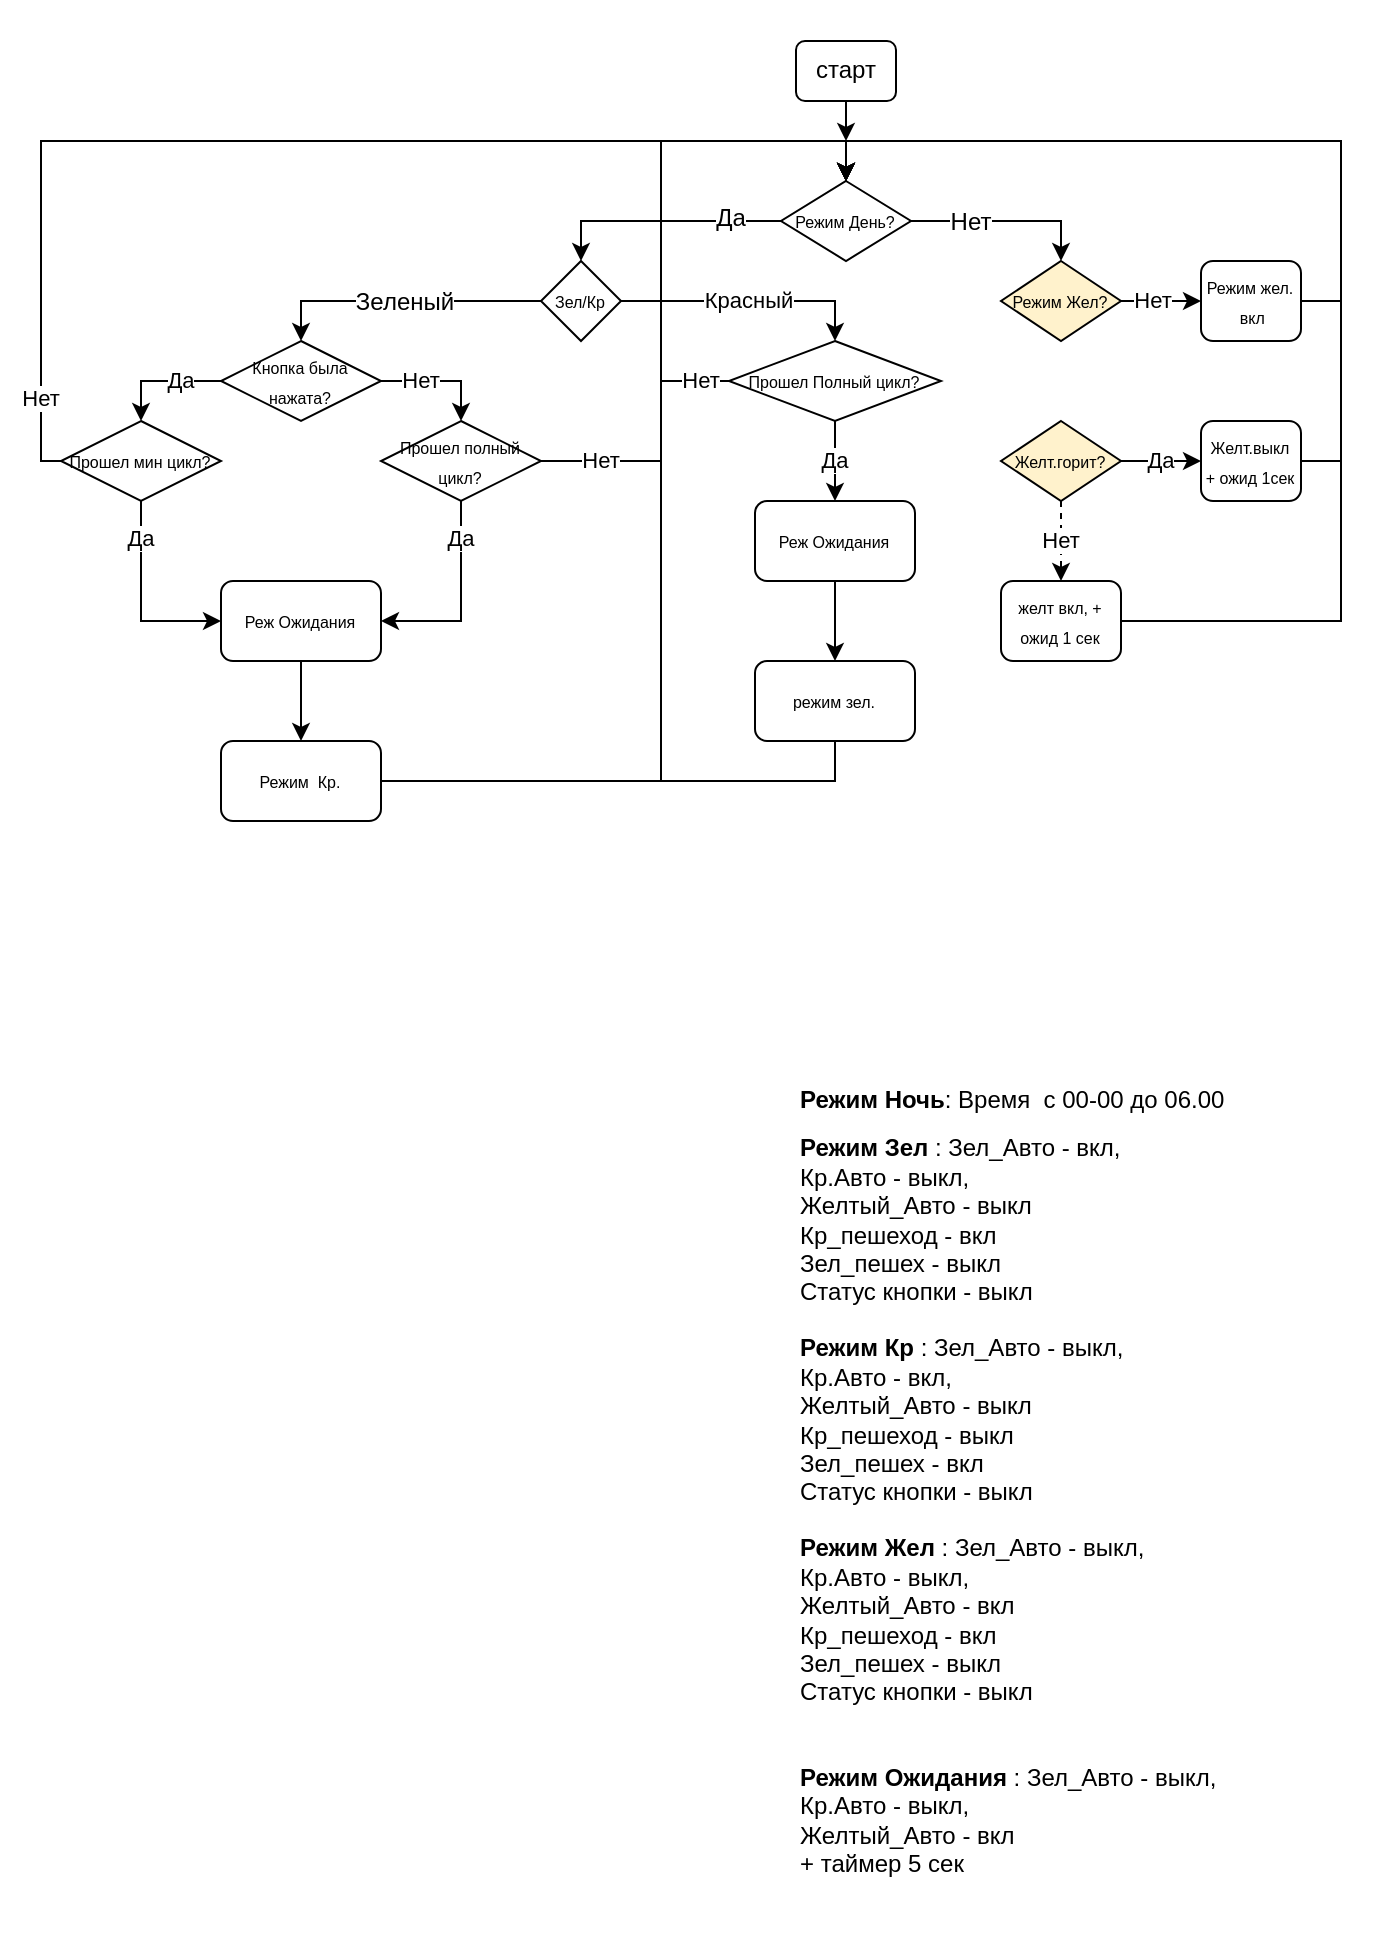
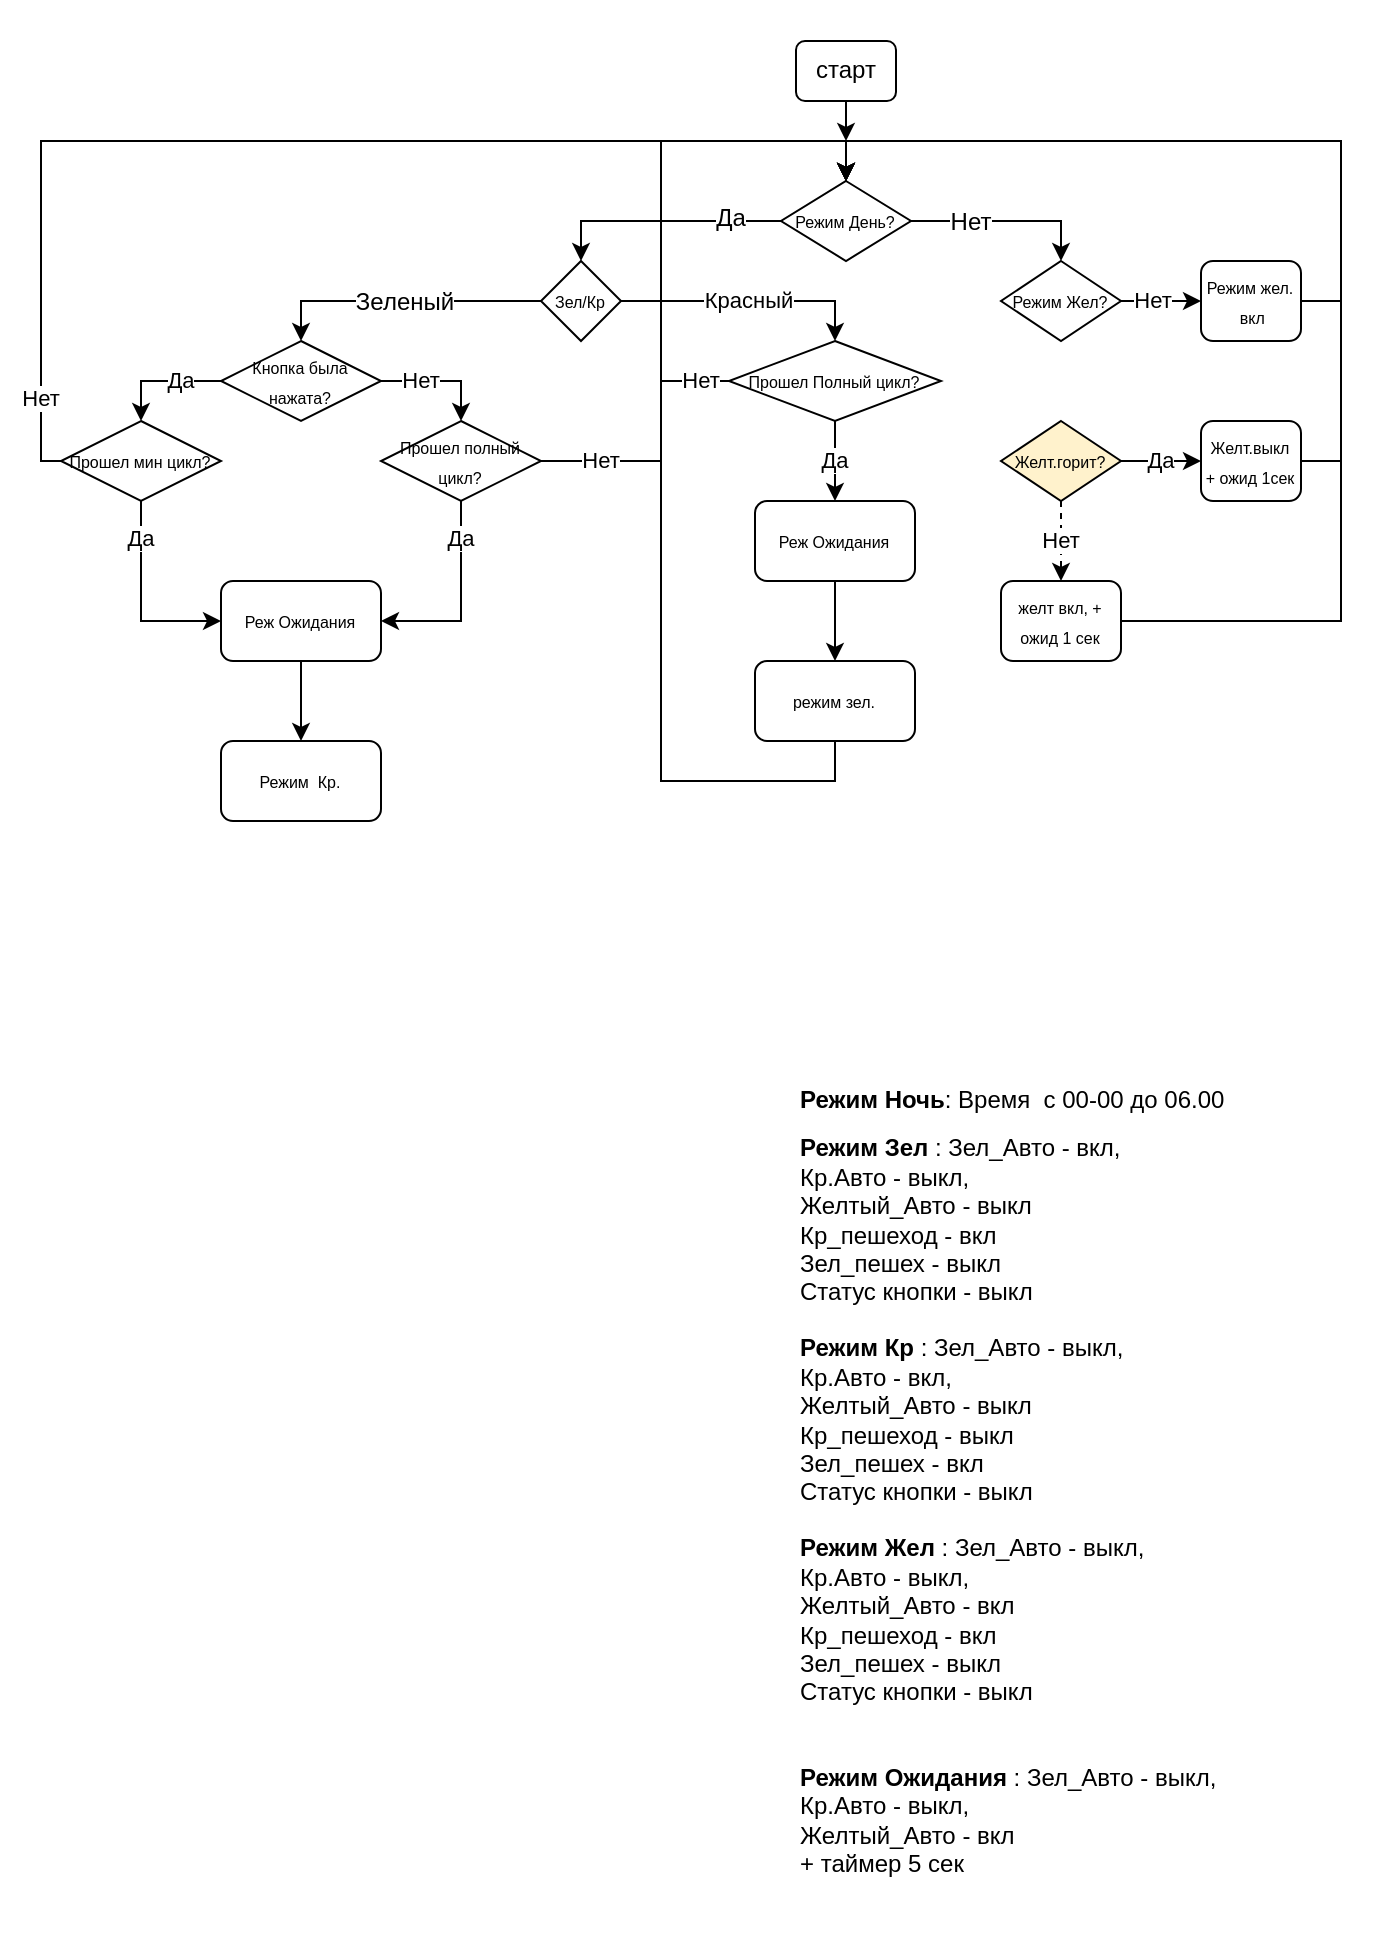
node "Режим Жел?": fillcolor #fff2cc -> #ffffff
edge "Режим Кр." -> "Режим День?": removed
